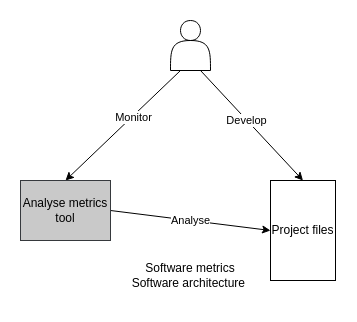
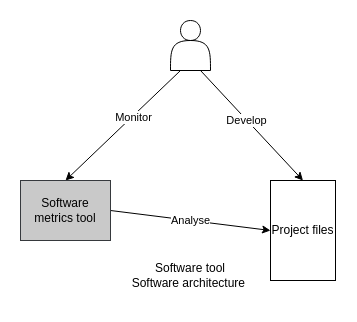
node "Analyse metrics tool": label "Analyse metrics tool" -> "Software metrics tool"
node "Software metrics Software architecture": label "Software metrics Software architecture" -> "Software tool Software architecture"
